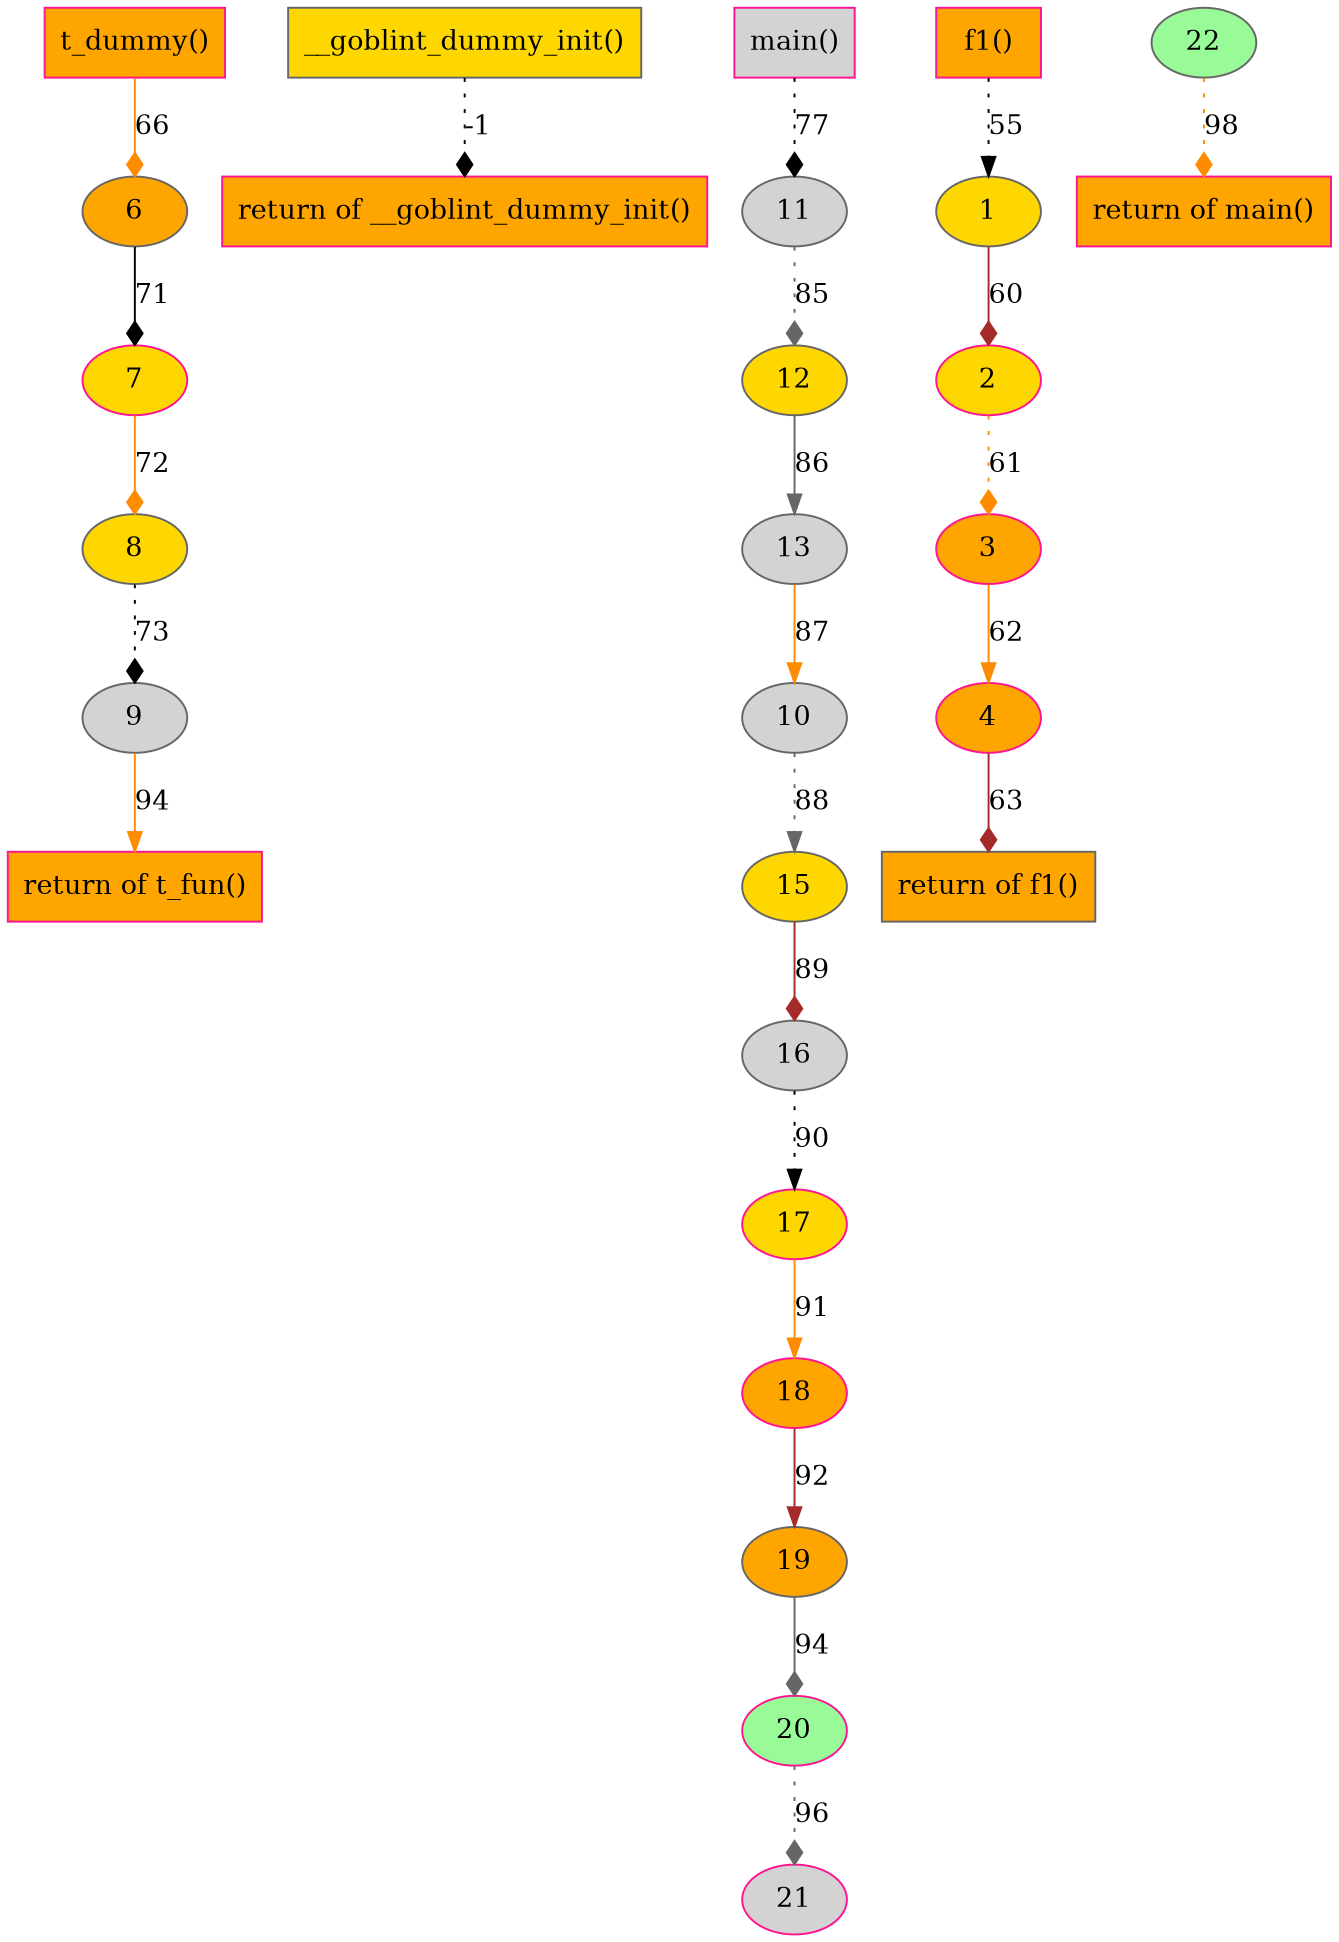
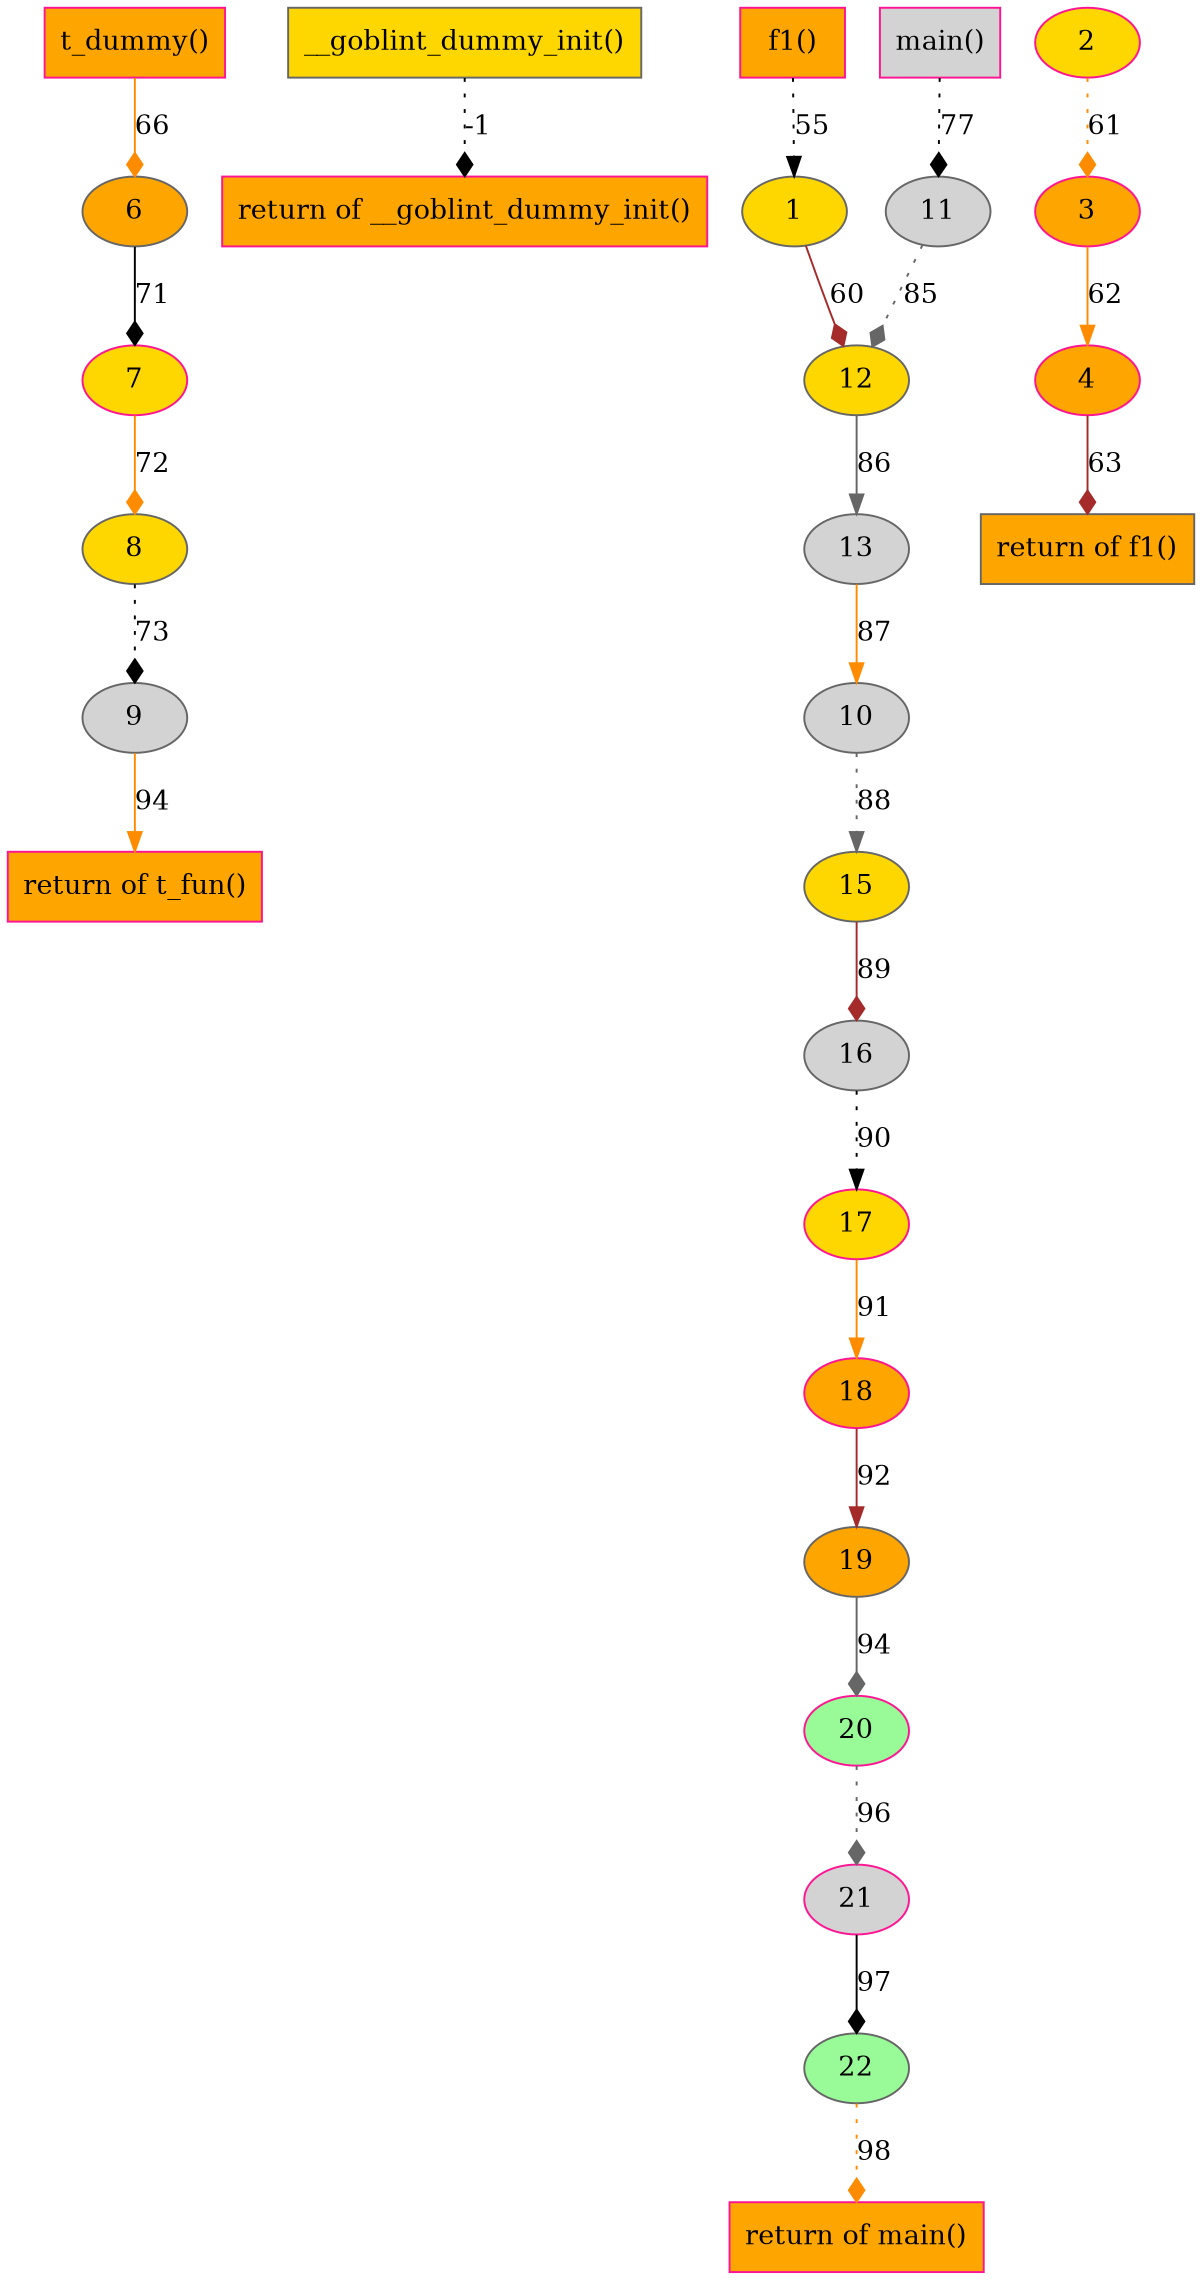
edge "1" -> "2": now "1" -> "12"
edge "21" -> "22": added, label "97"
